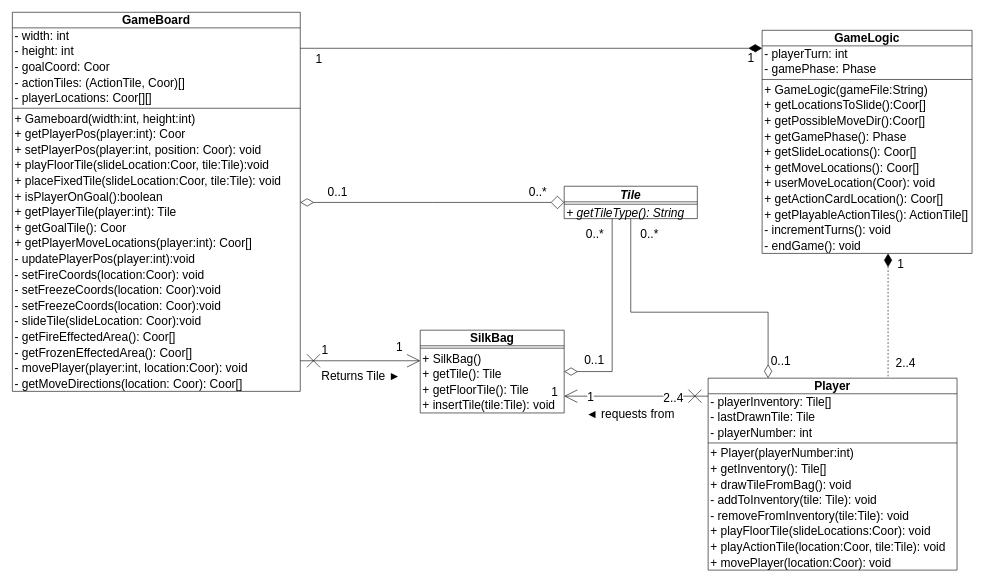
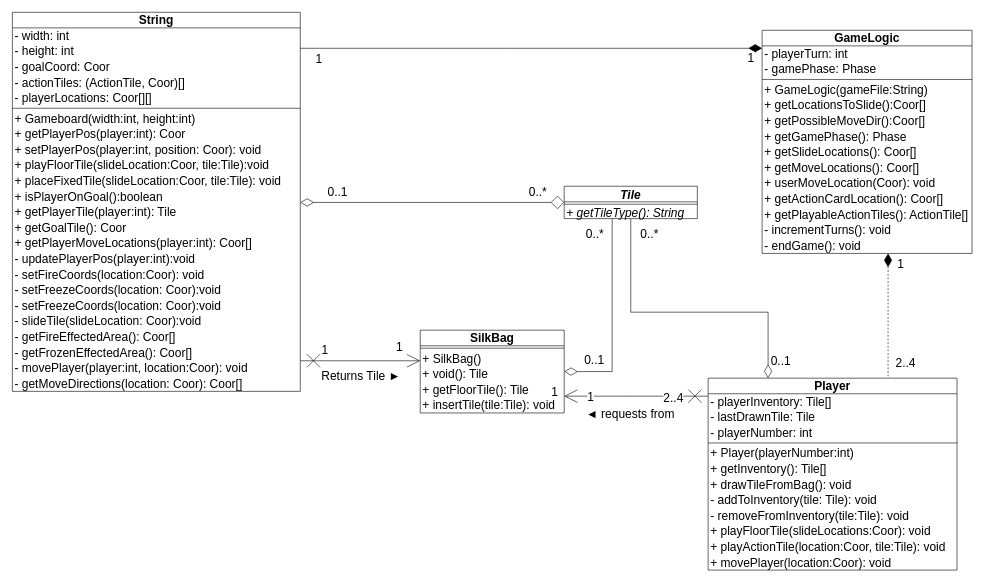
node "GameBoard": label "GameBoard" -> "String"
node "+ getTile(): Tile": label "+ getTile(): Tile" -> "+ void(): Tile"
